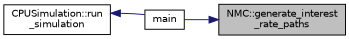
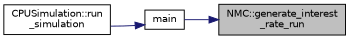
edge "main" -> "CPUSimulation::run _simulation": reversed
node "NMC::generate_interest _rate_paths": label "NMC::generate_interest _rate_paths" -> "NMC::generate_interest _rate_run"
